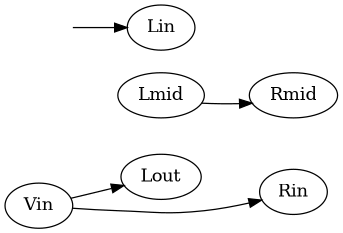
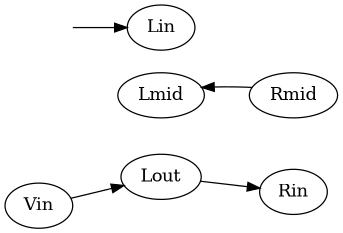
edge "Lmid" -> "Rmid": reversed
edge "Vin" -> "Rin": now "Lout" -> "Rin"
